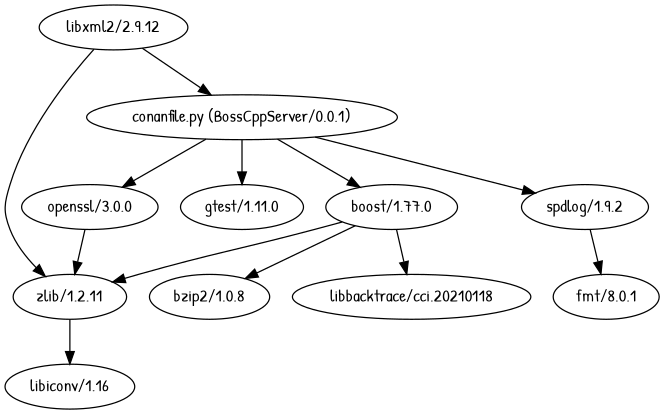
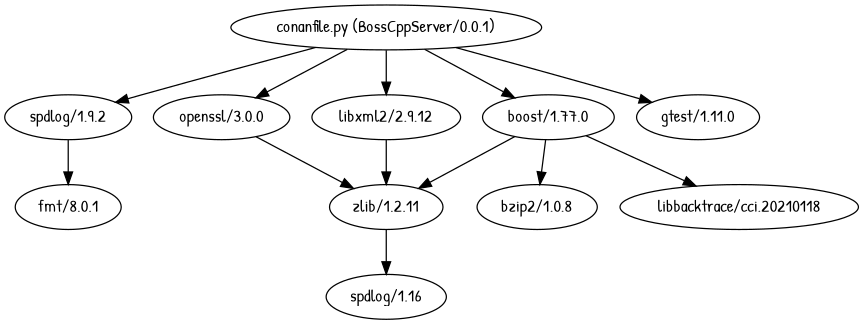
edge "libxml2/2.9.12" -> "conanfile.py (BossCppServer/0.0.1)": reversed
node "libiconv/1.16": label "libiconv/1.16" -> "spdlog/1.16"
